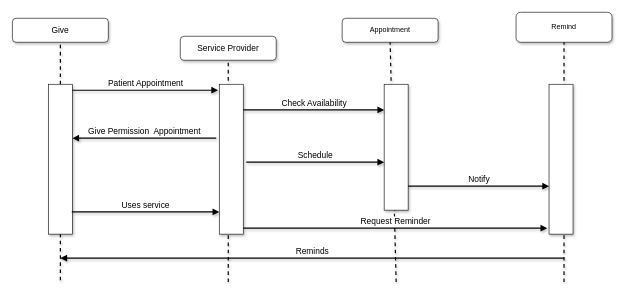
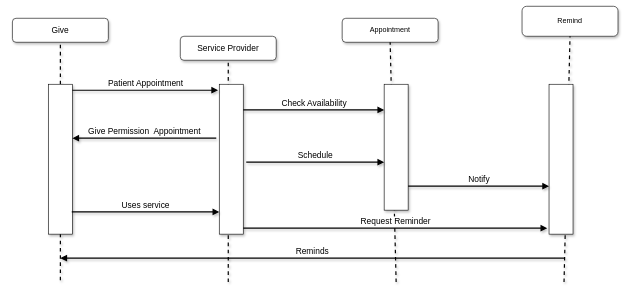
node "Remind": moved (564, 27) -> (570, 21)
